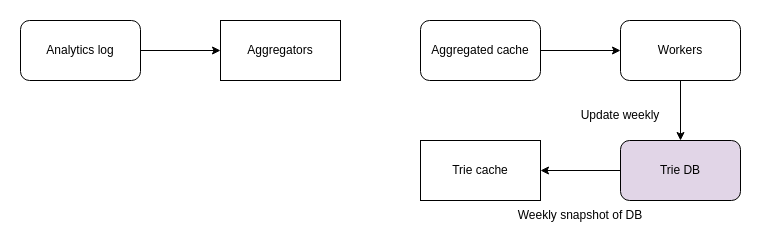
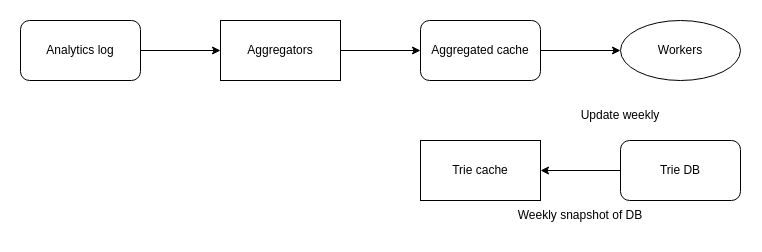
edge "Aggregators" -> "Aggregated cache": added
node "Workers": shape rounded rectangle -> ellipse
edge "Workers" -> "Trie DB": removed
node "Trie DB": fillcolor #e1d5e7 -> #ffffff
